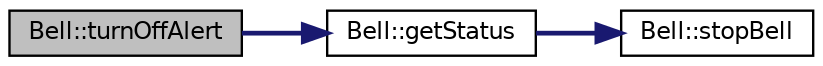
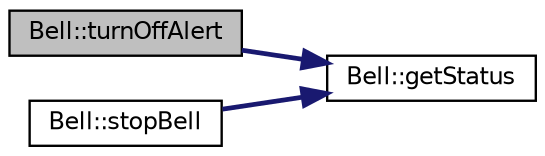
edge "Bell::getStatus" -> "Bell::stopBell": reversed
